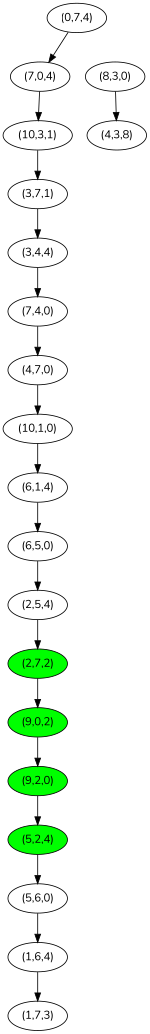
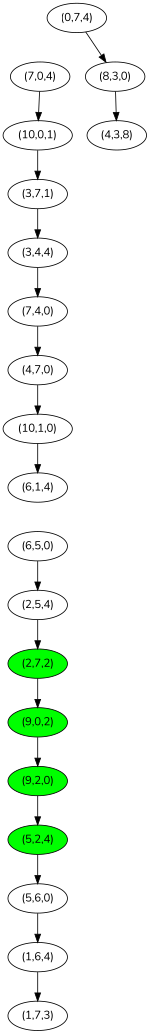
edge "(0,7,4)" -> "(7,0,4)": now "(0,7,4)" -> "(8,3,0)"
node "(10,3,1)": label "(10,3,1)" -> "(10,0,1)"
edge "(6,1,4)" -> "(6,5,0)": removed
